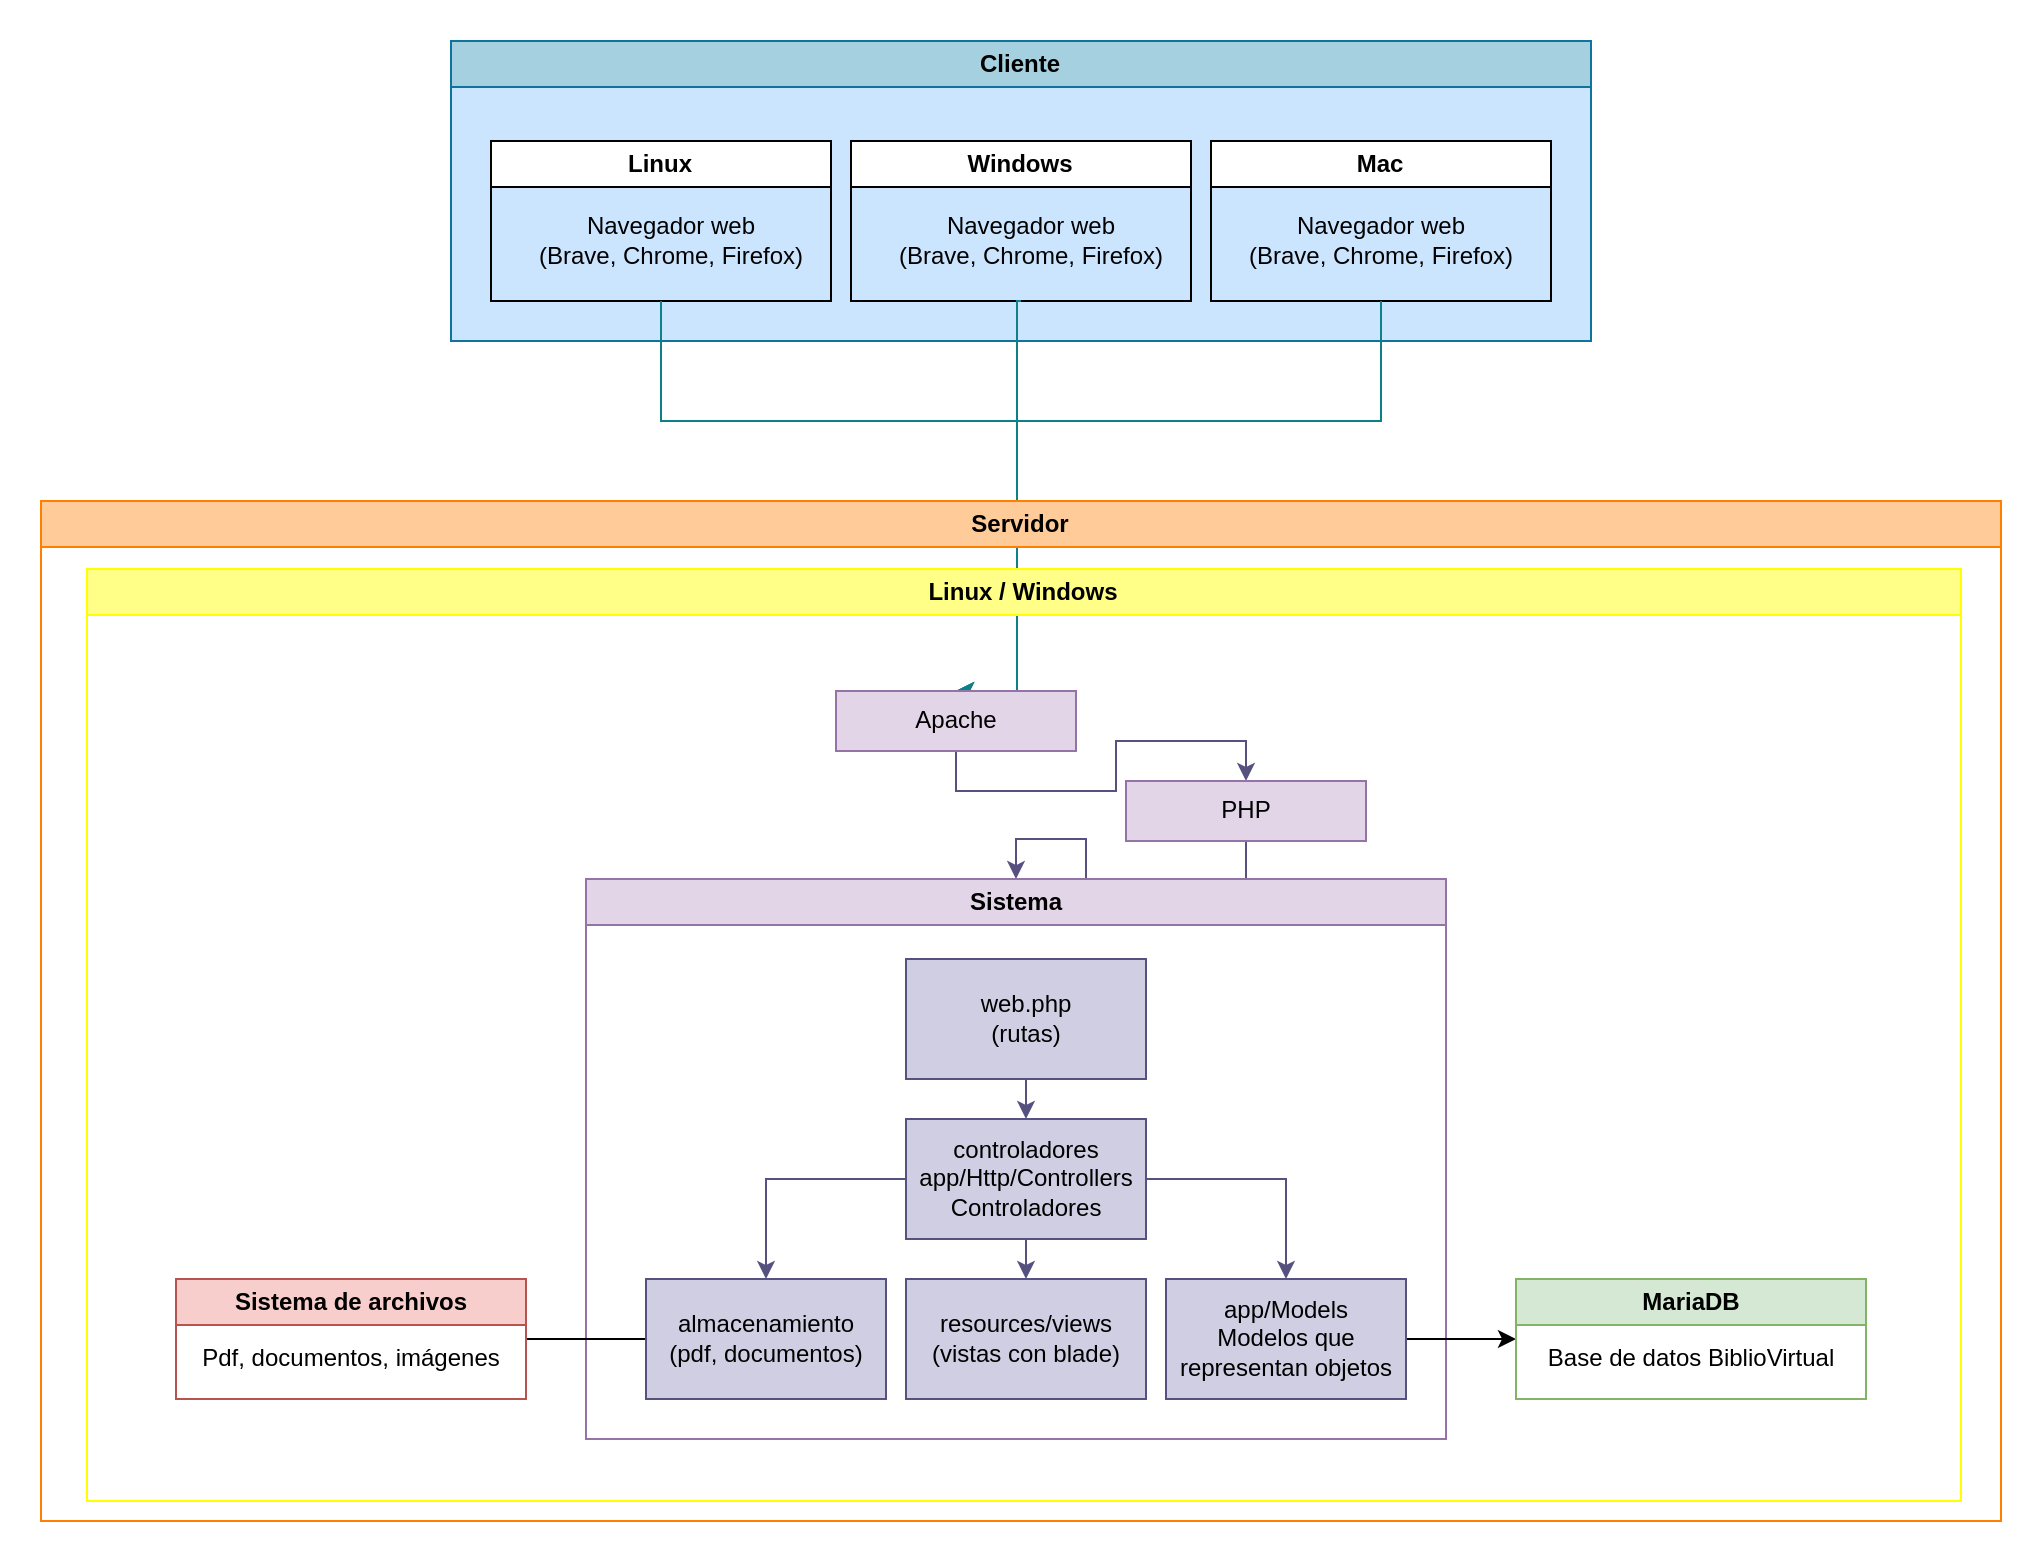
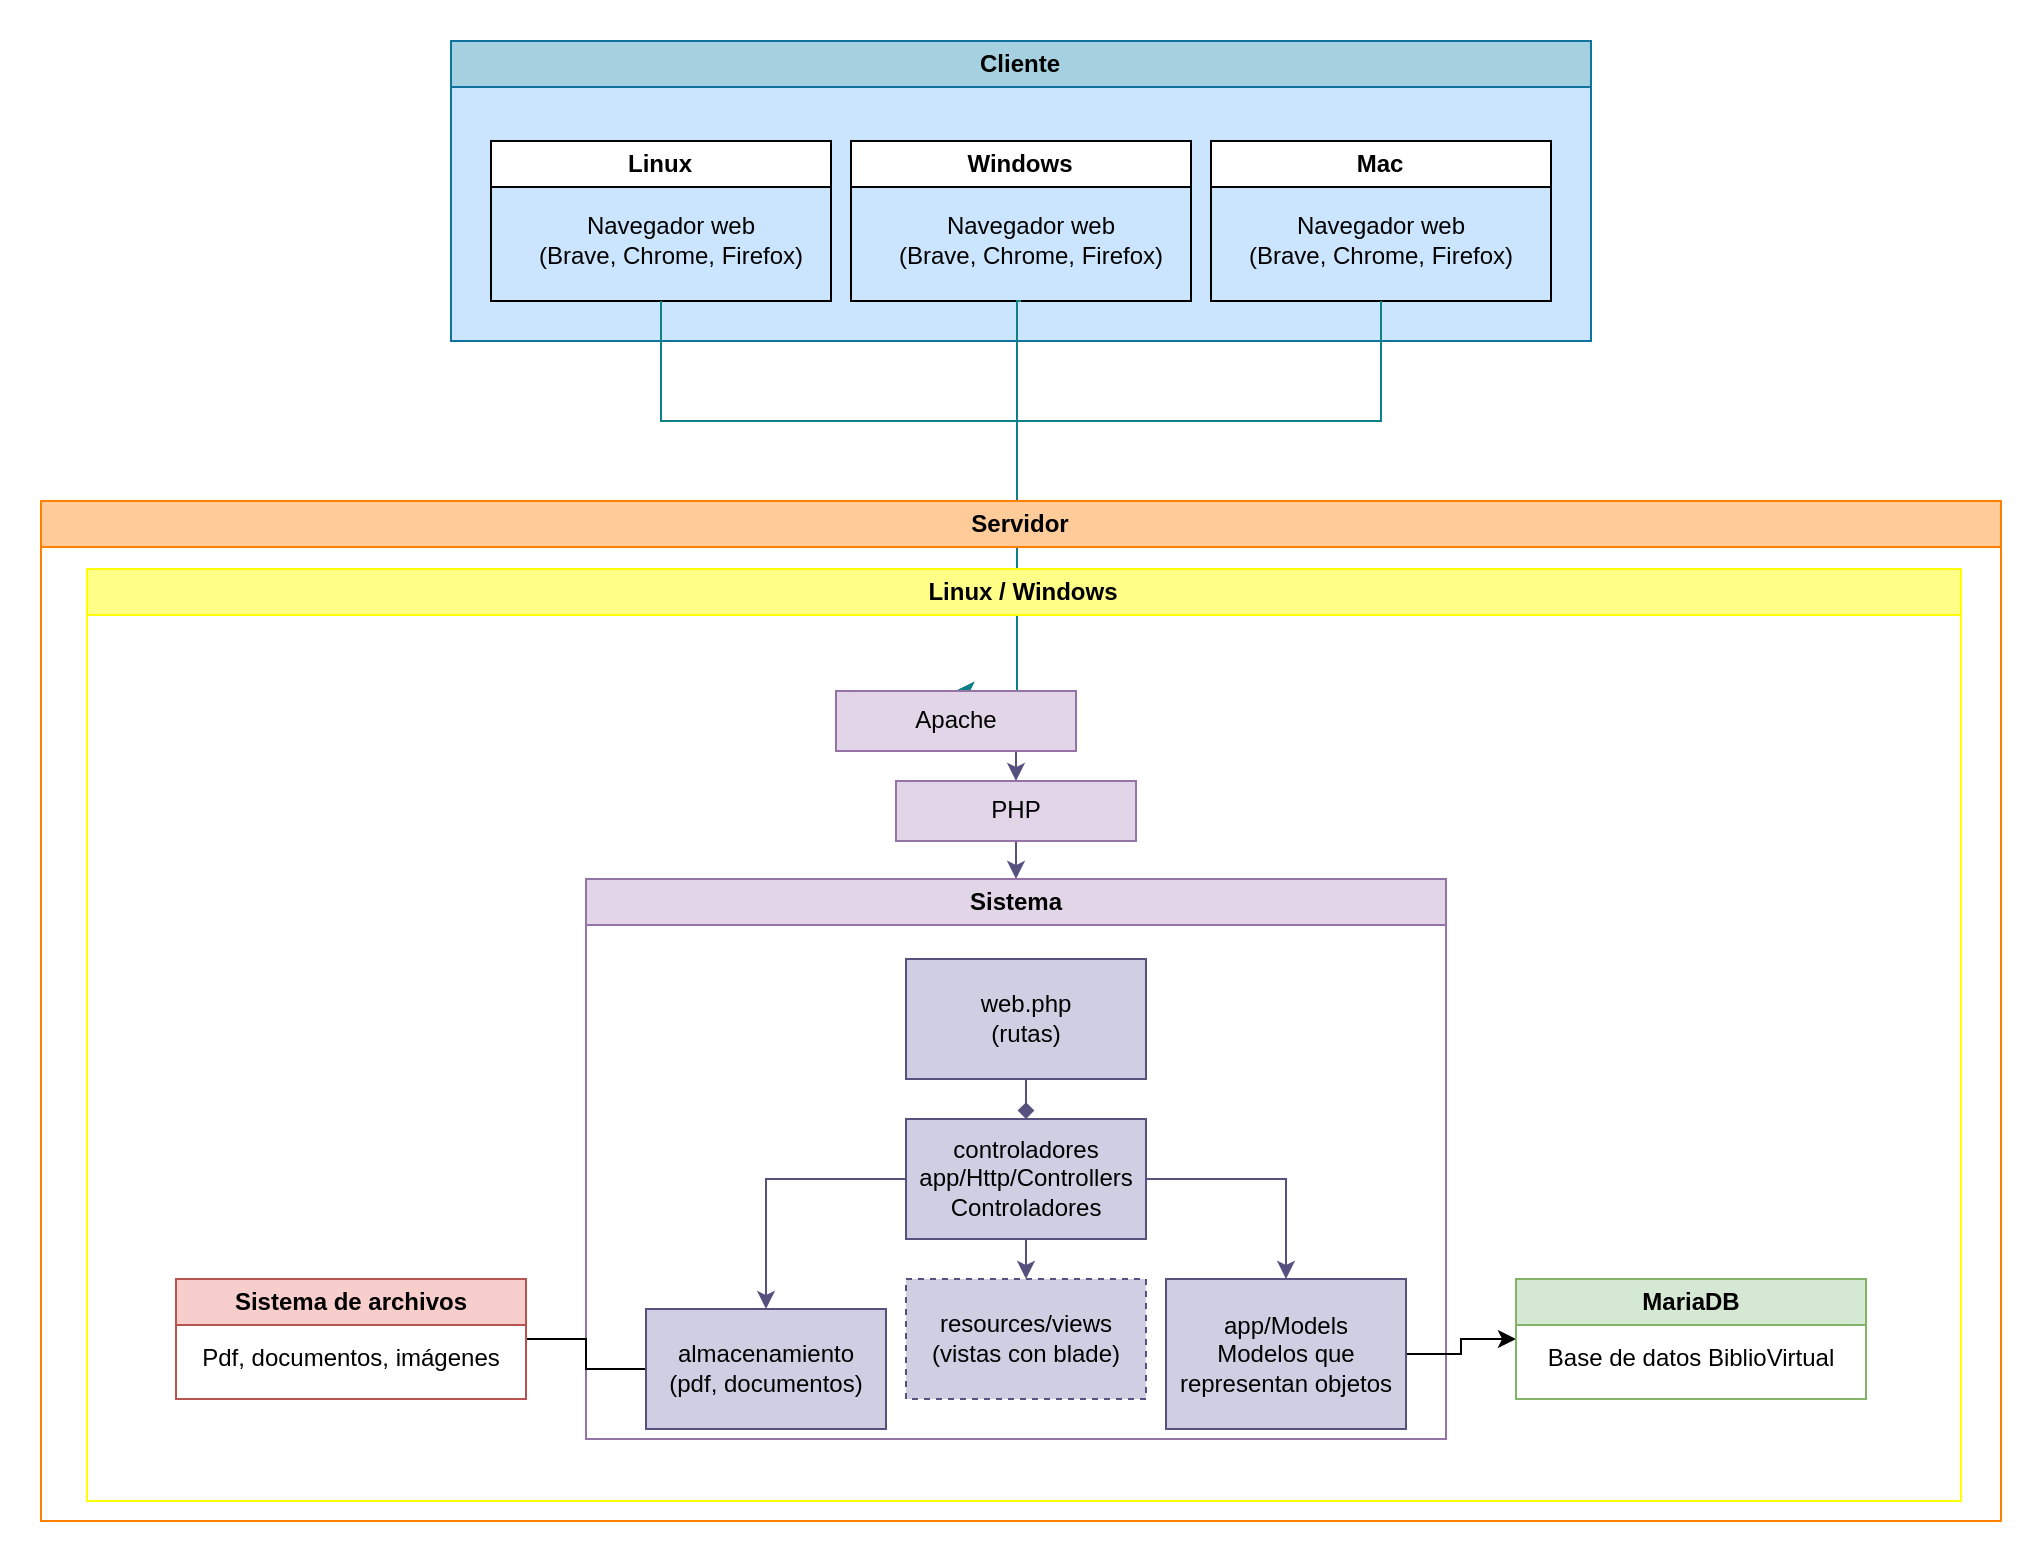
node "PHP": moved (1246, 811) -> (1016, 811)
edge "web.php (rutas)" -> "controladores app/Http/Controllers Controladores": arrowhead classic -> diamond
node "almacenamiento (pdf, documentos)": moved (766, 1339) -> (766, 1369)
node "resources/views (vistas con blade)": style solid -> dashed
node "app/Models Modelos que representan objetos": size 240x120 -> 240x150
